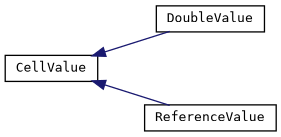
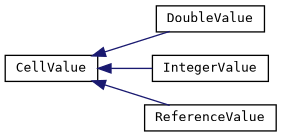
node "IntegerValue": added
